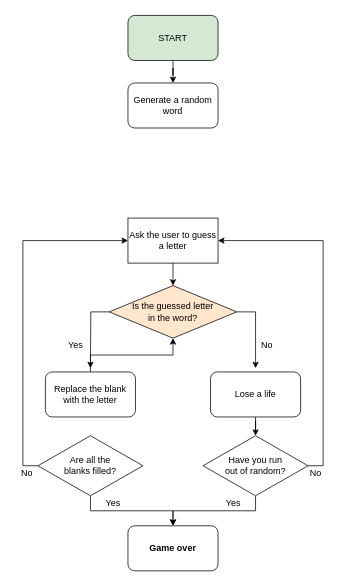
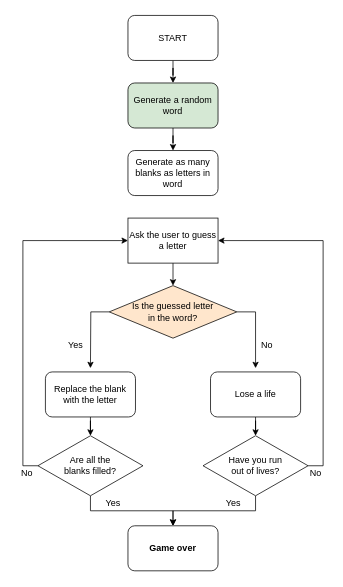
node "START": fillcolor #d5e8d4 -> #ffffff
node "Generate a random word": fillcolor #ffffff -> #d5e8d4
edge "Generate a random word" -> "Generate as many blanks as letters in word": added
node "Generate as many blanks as letters in word": added
edge "Replace the blank with the letter" -> "Is the guessed letter in the word?": now "Replace the blank with the letter" -> "Are all the blanks filled?"
node "Have you run out of random?": label "Have you run out of random?" -> "Have you run out of lives?"
